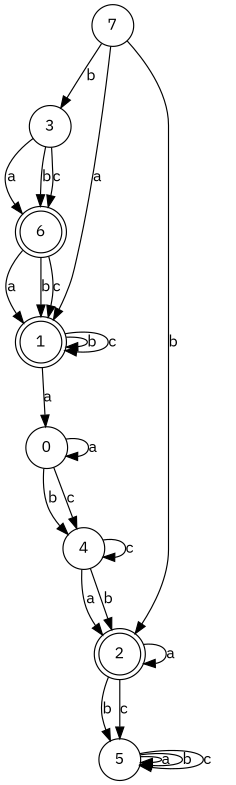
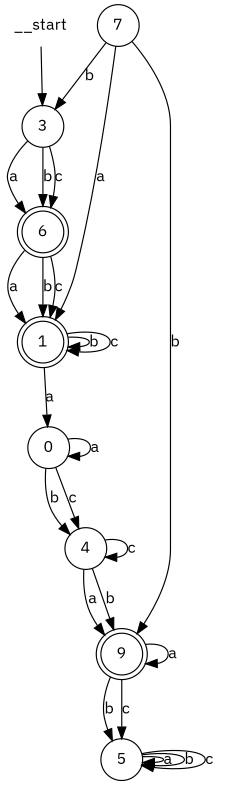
node "__start": added
node "2": label "2" -> "9"
